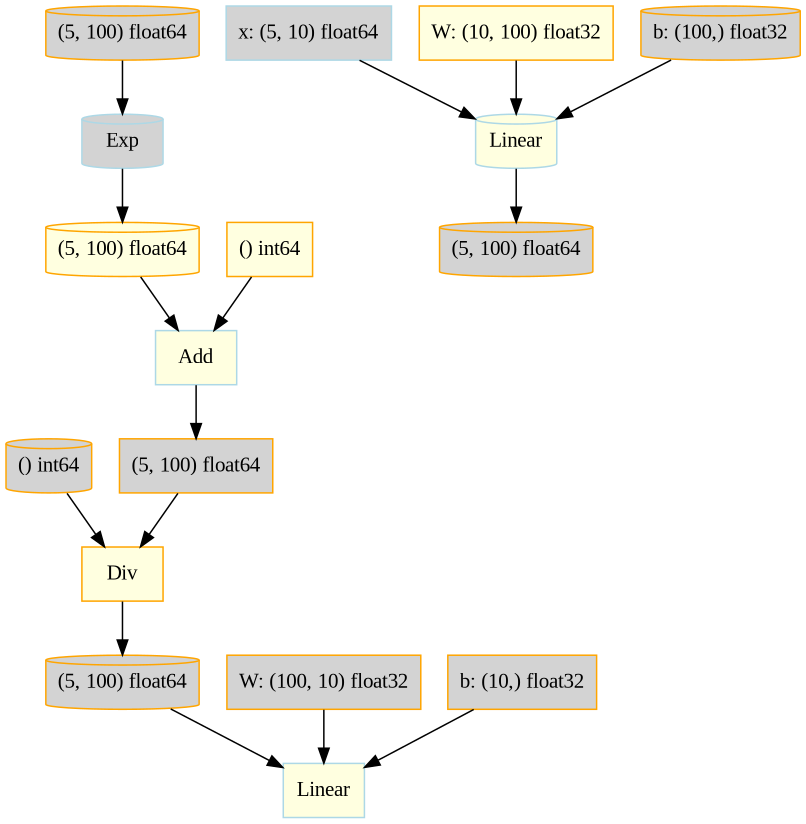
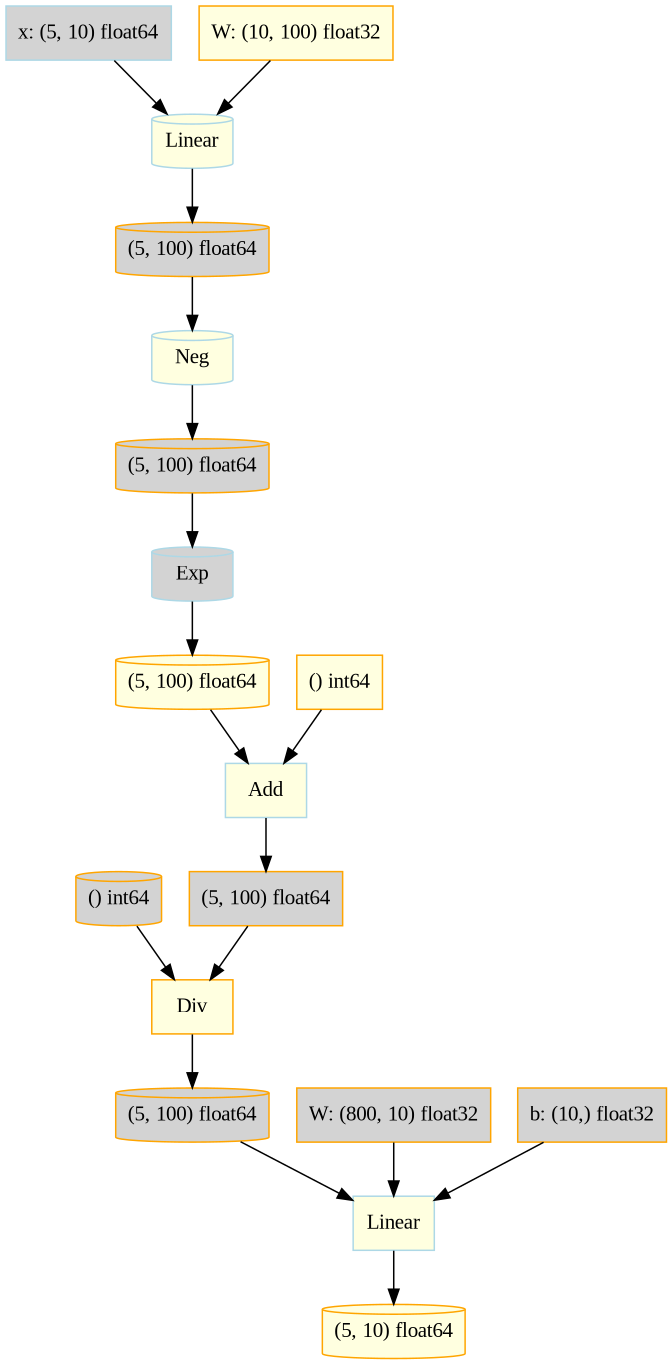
node "b: (100,) float32": removed
node "Neg": added
node "W: (100, 10) float32": label "W: (100, 10) float32" -> "W: (800, 10) float32"
node "(5, 10) float64": added
